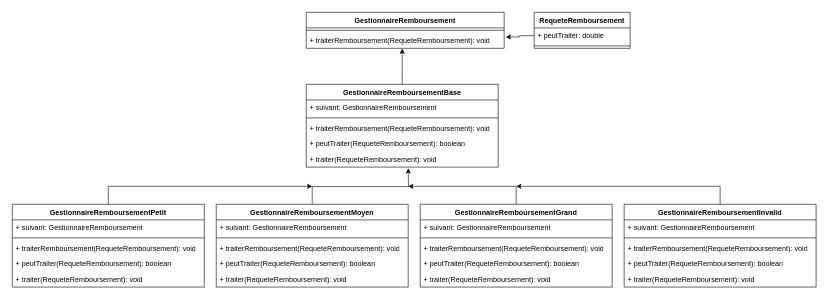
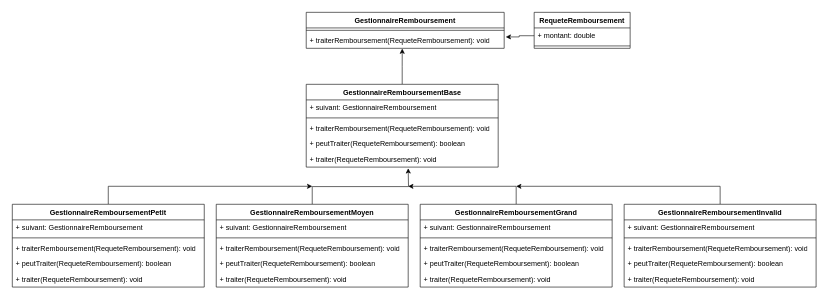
node "+ peutTraiter: double": label "+ peutTraiter: double" -> "+ montant: double"
